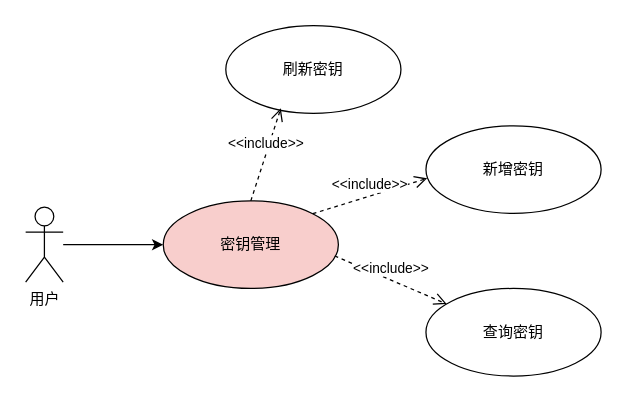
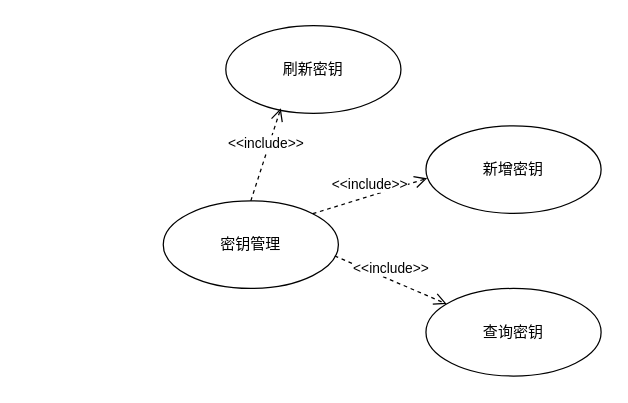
node "用户": removed
edge "用户" -> "密钥管理": removed
node "密钥管理": fillcolor #f8cecc -> #ffffff
